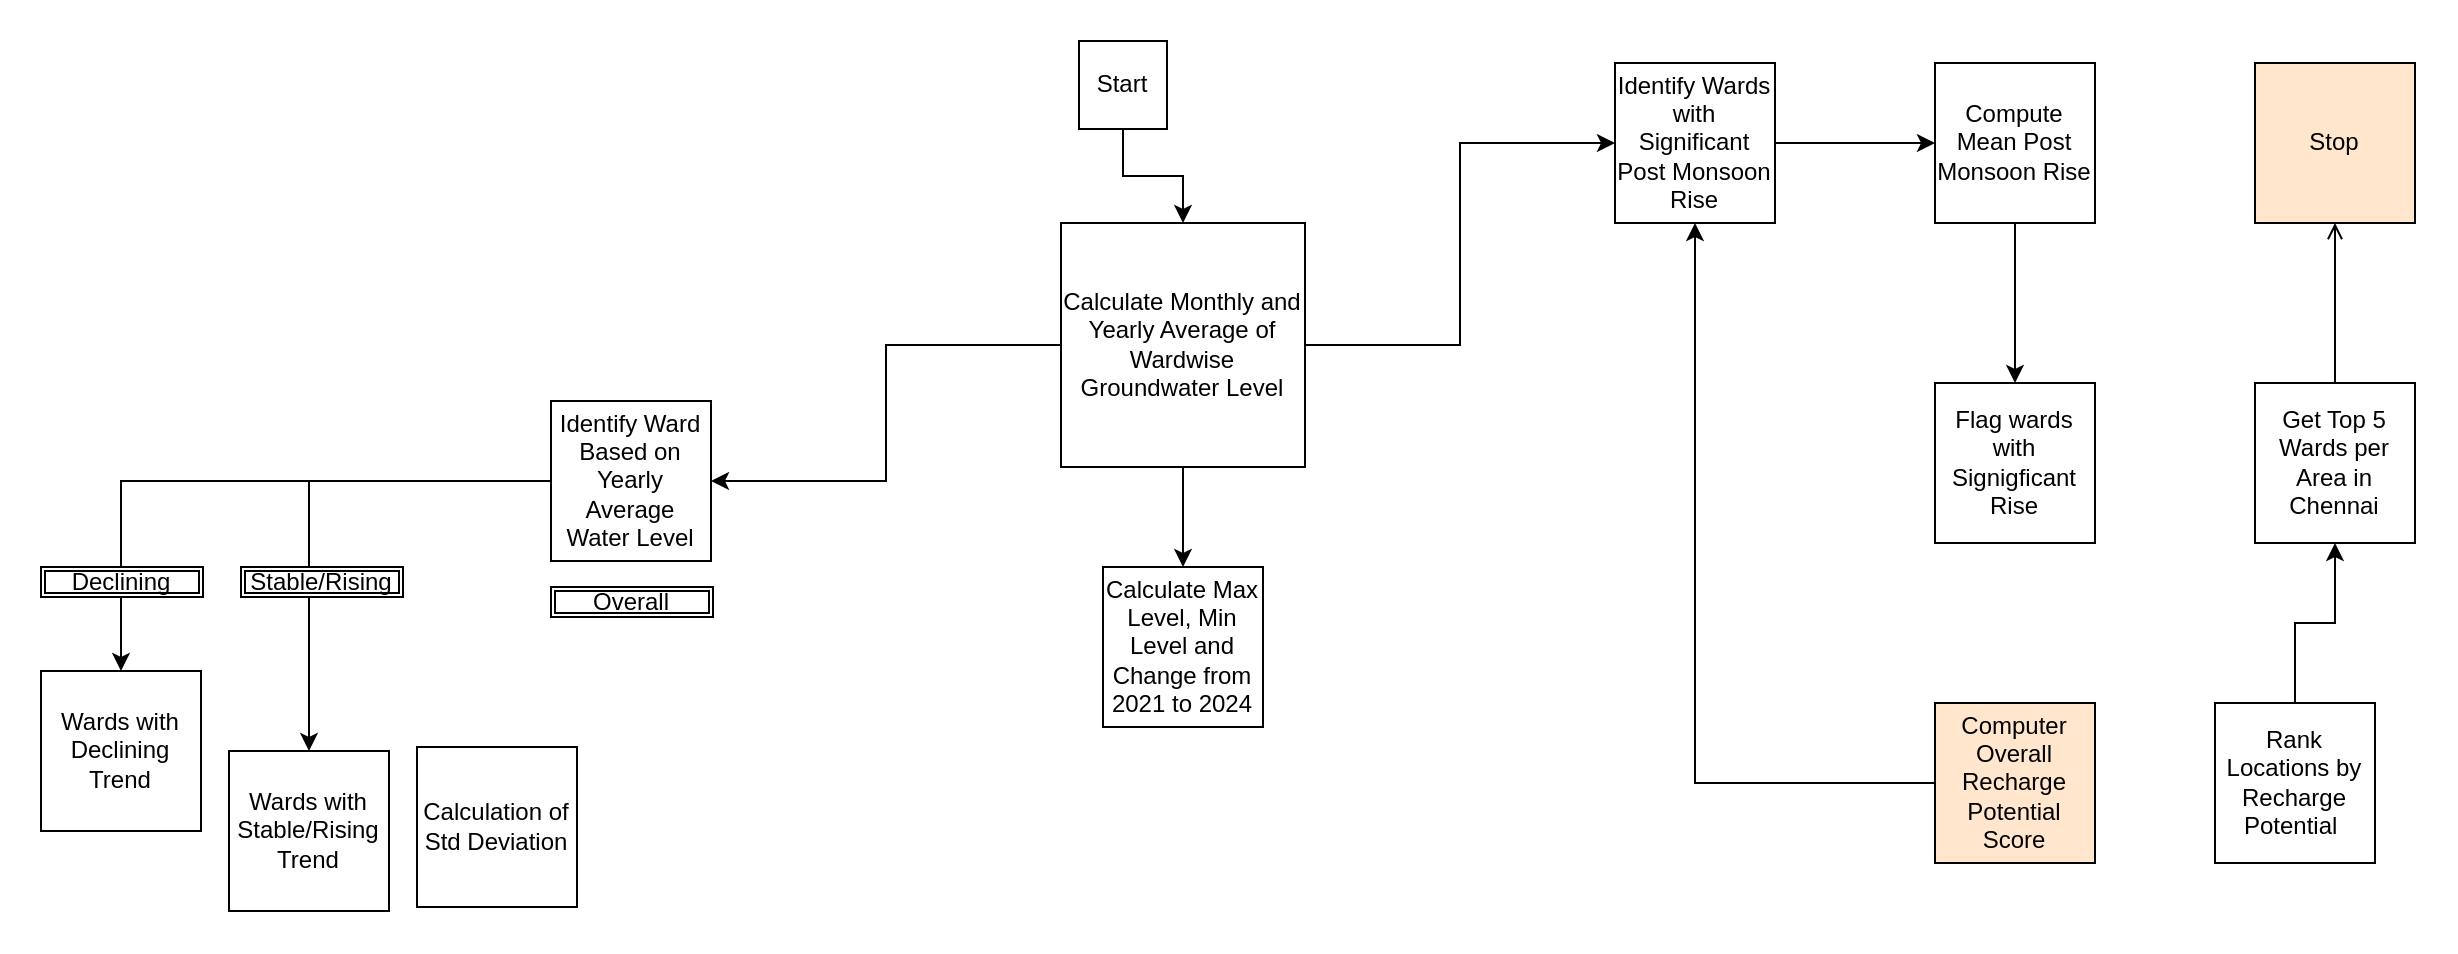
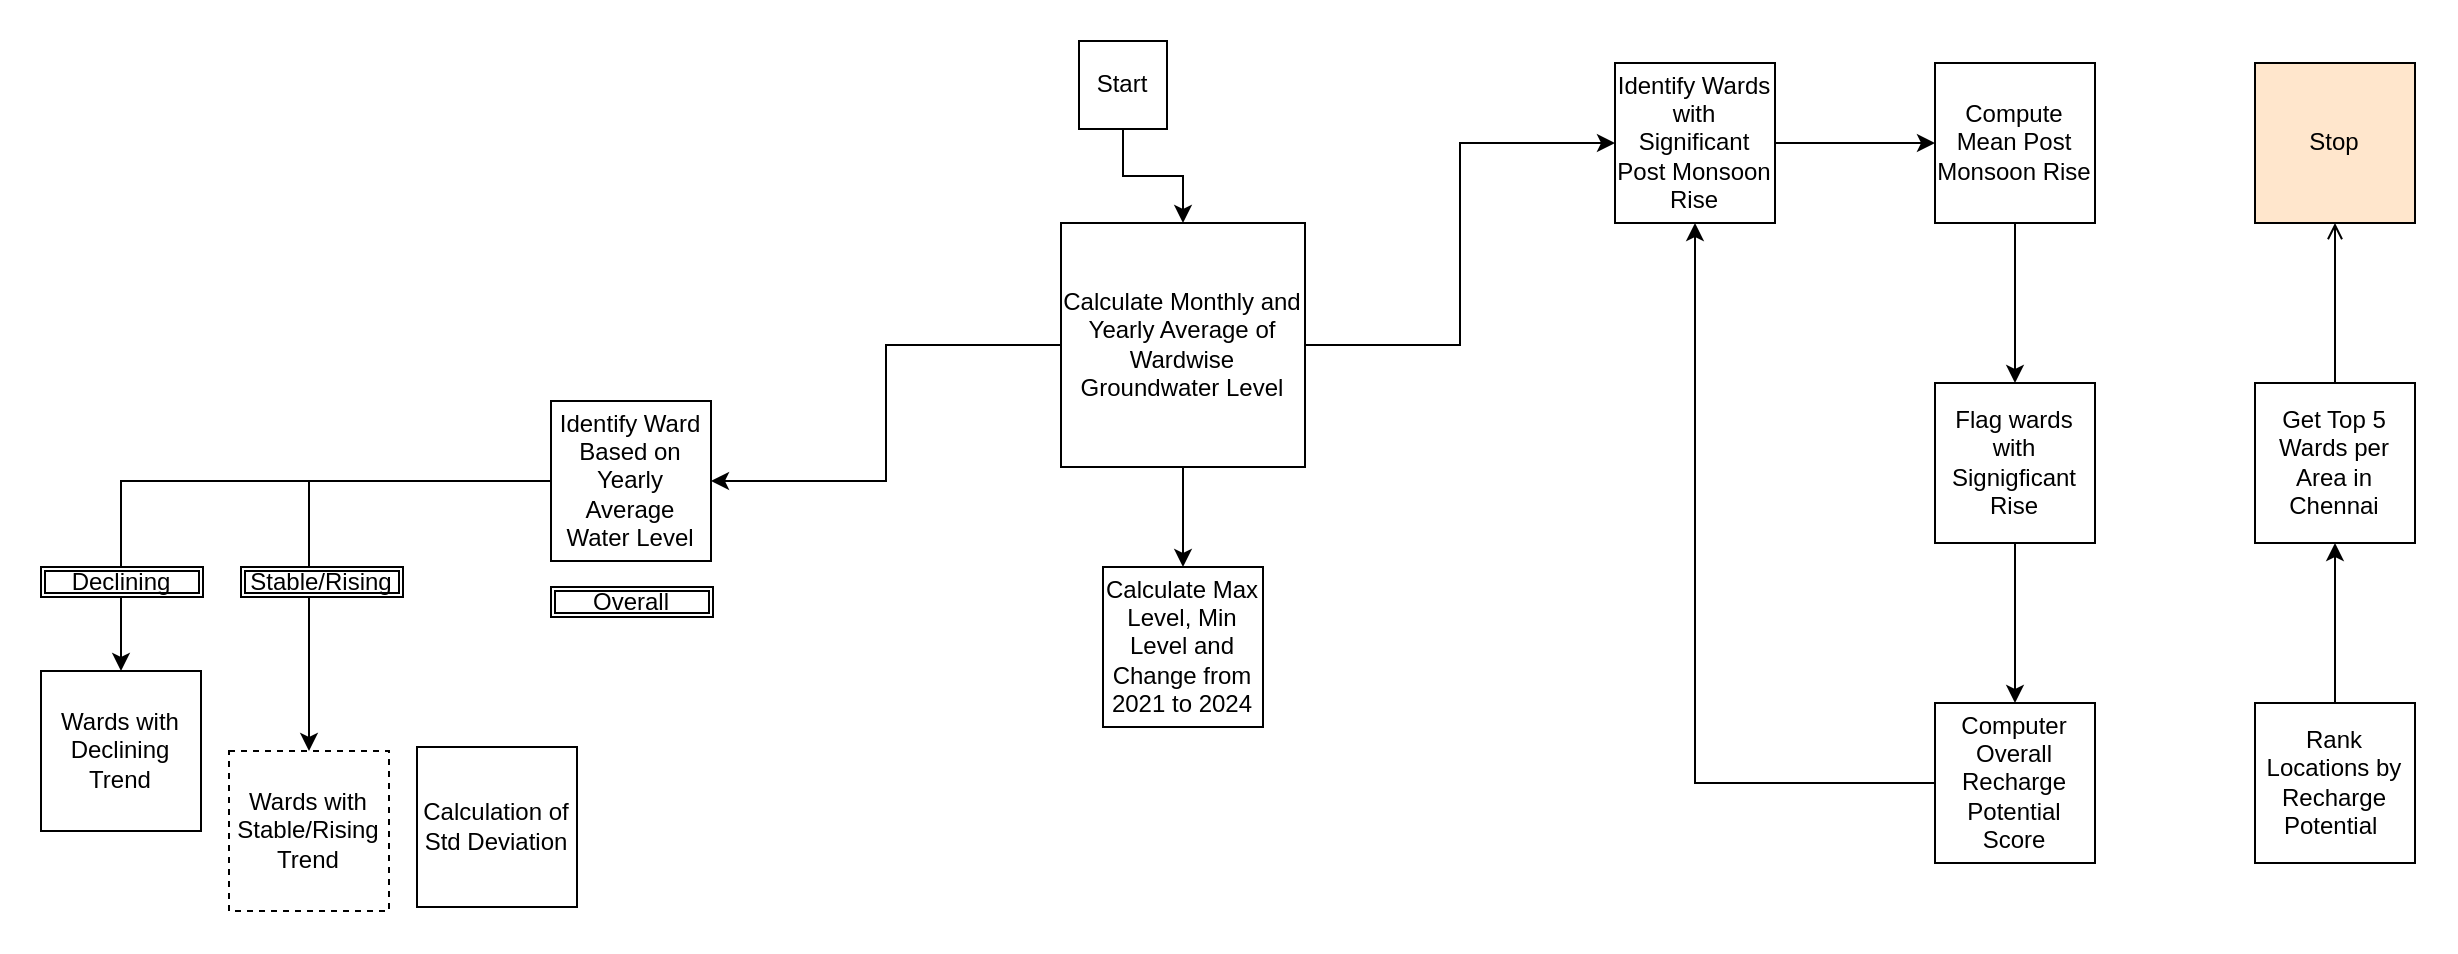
edge "Flag wards with Signigficant Rise" -> "Computer Overall Recharge Potential Score": added
node "Computer Overall Recharge Potential Score": fillcolor #ffe6cc -> #ffffff
node "Rank Locations by Recharge Potential": moved (2295, 783) -> (2335, 783)
node "Wards with Stable/Rising Trend": style solid -> dashed
